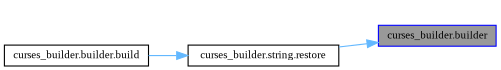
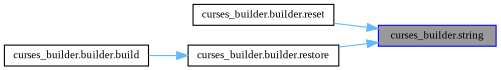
node "curses_builder.builder.reset": added
node "curses_builder.builder": label "curses_builder.builder" -> "curses_builder.string"
node "curses_builder.string.restore": label "curses_builder.string.restore" -> "curses_builder.builder.restore"
